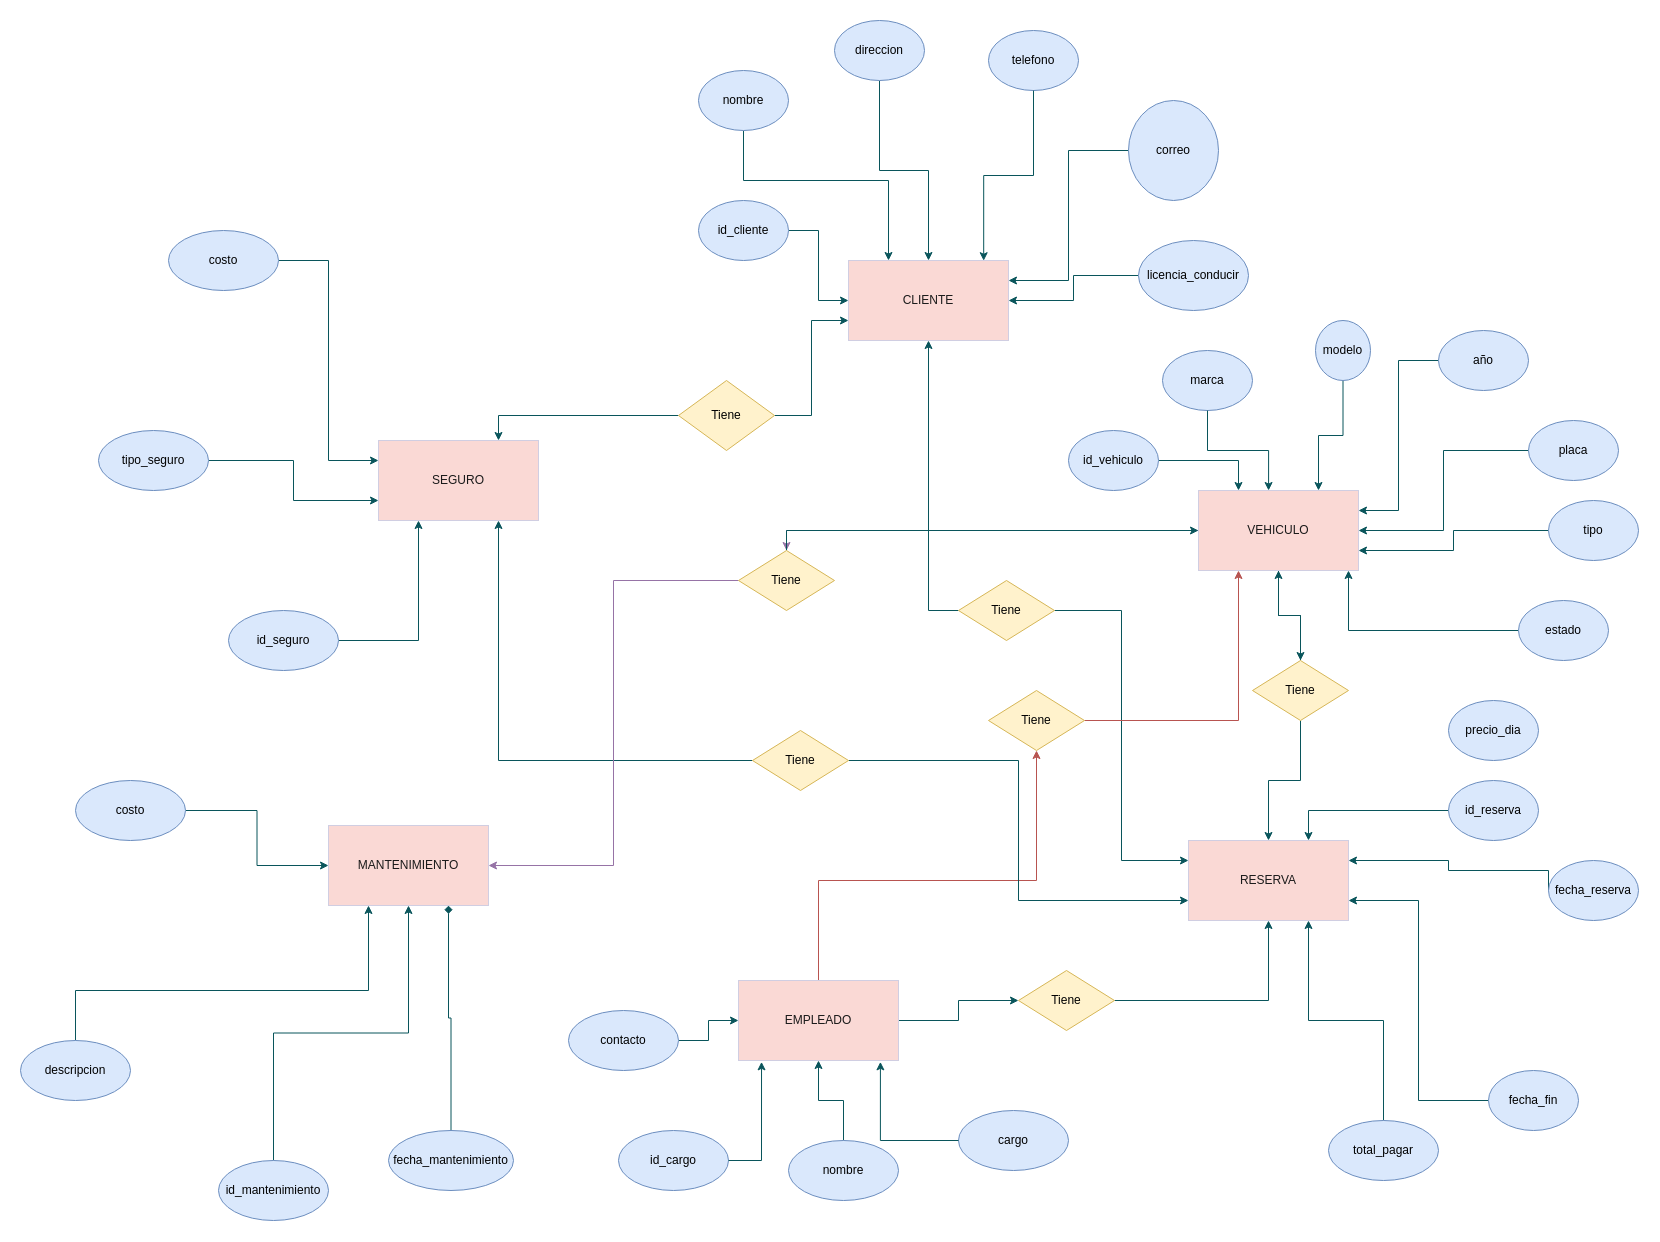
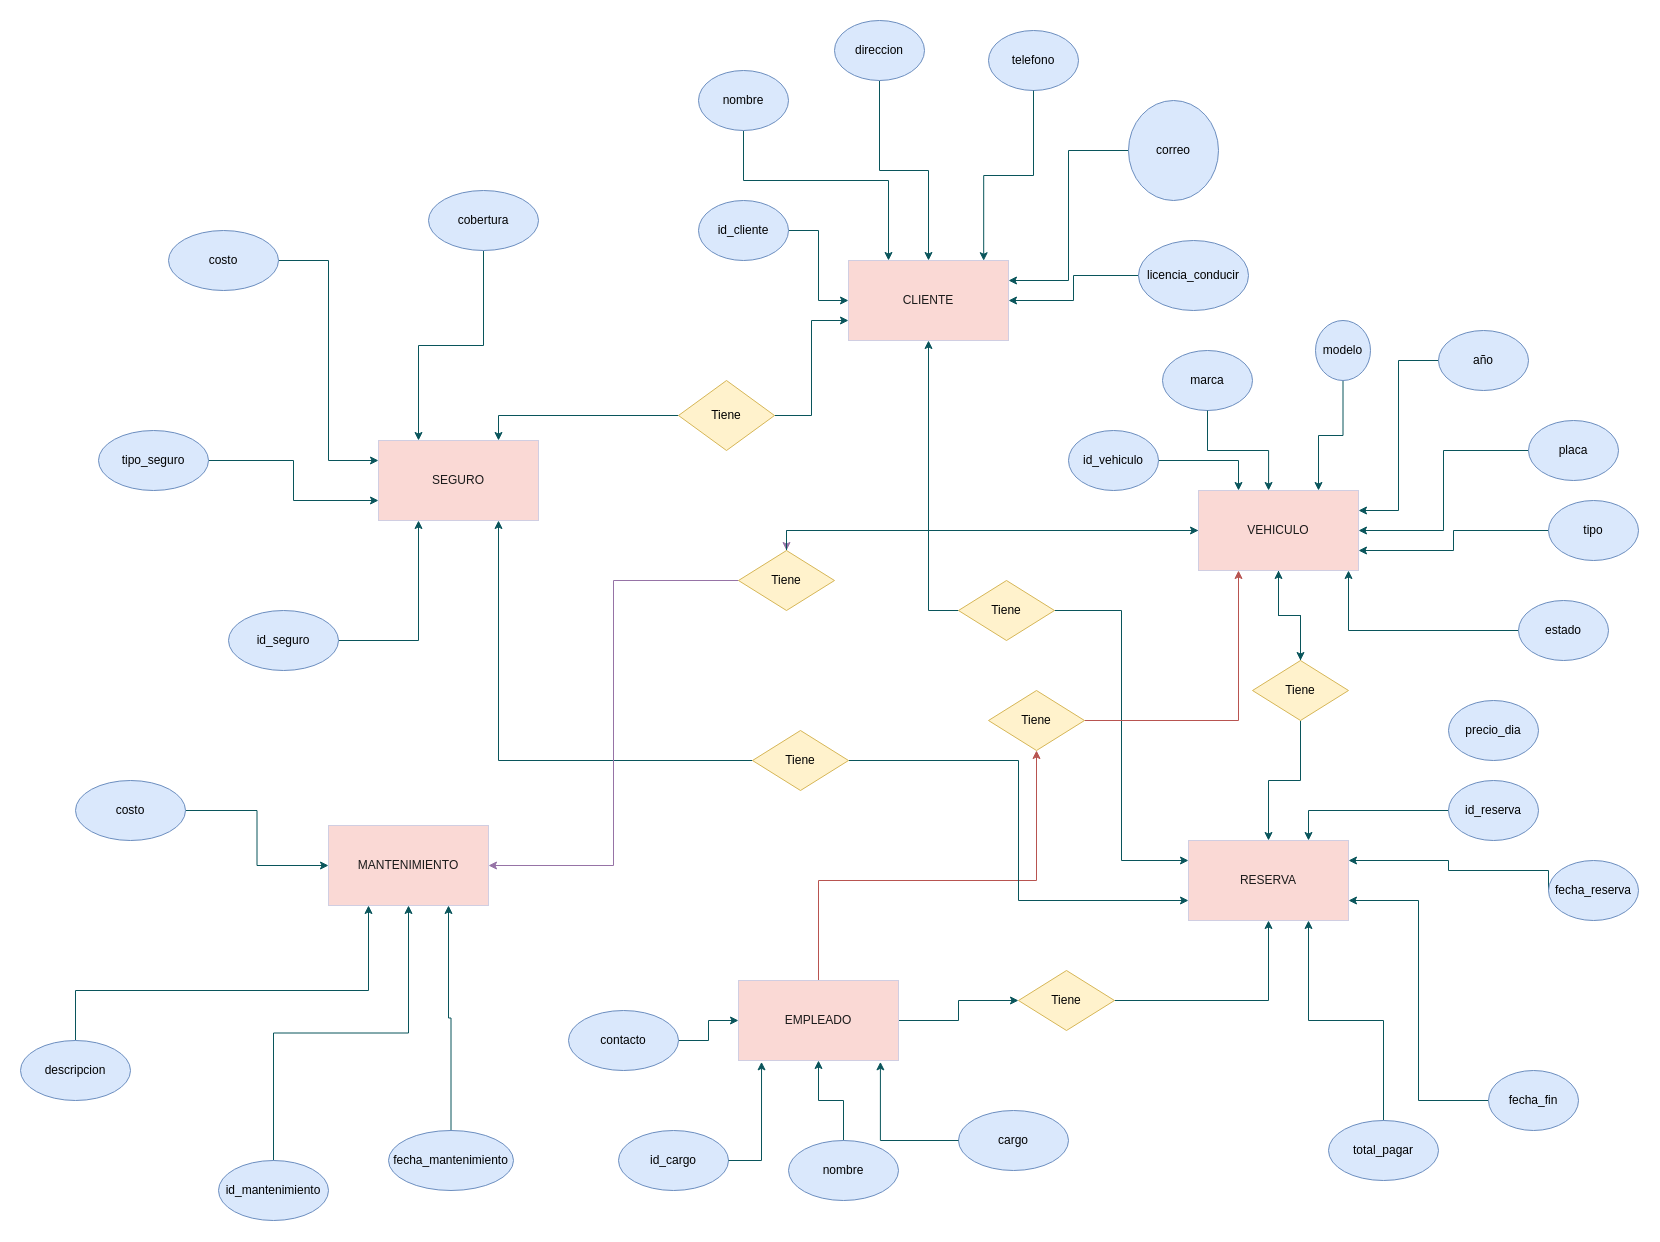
node "cobertura": added
edge "cobertura" -> "SEGURO": added
edge "fecha_mantenimiento" -> "MANTENIMIENTO": arrowhead diamond -> classic
